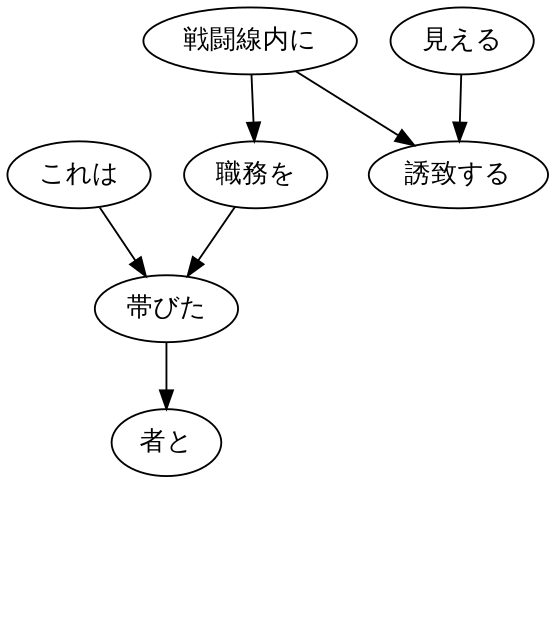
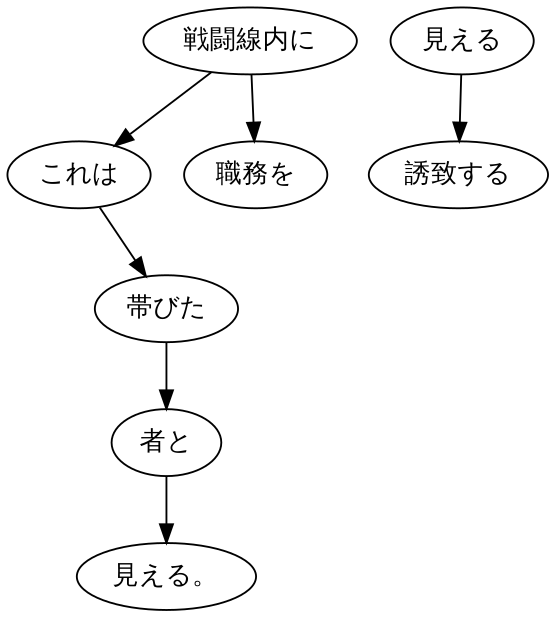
edge "戦闘線内に" -> "誘致する": now "戦闘線内に" -> "これは"
edge "職務を" -> "帯びた": removed
node "見える。": added
